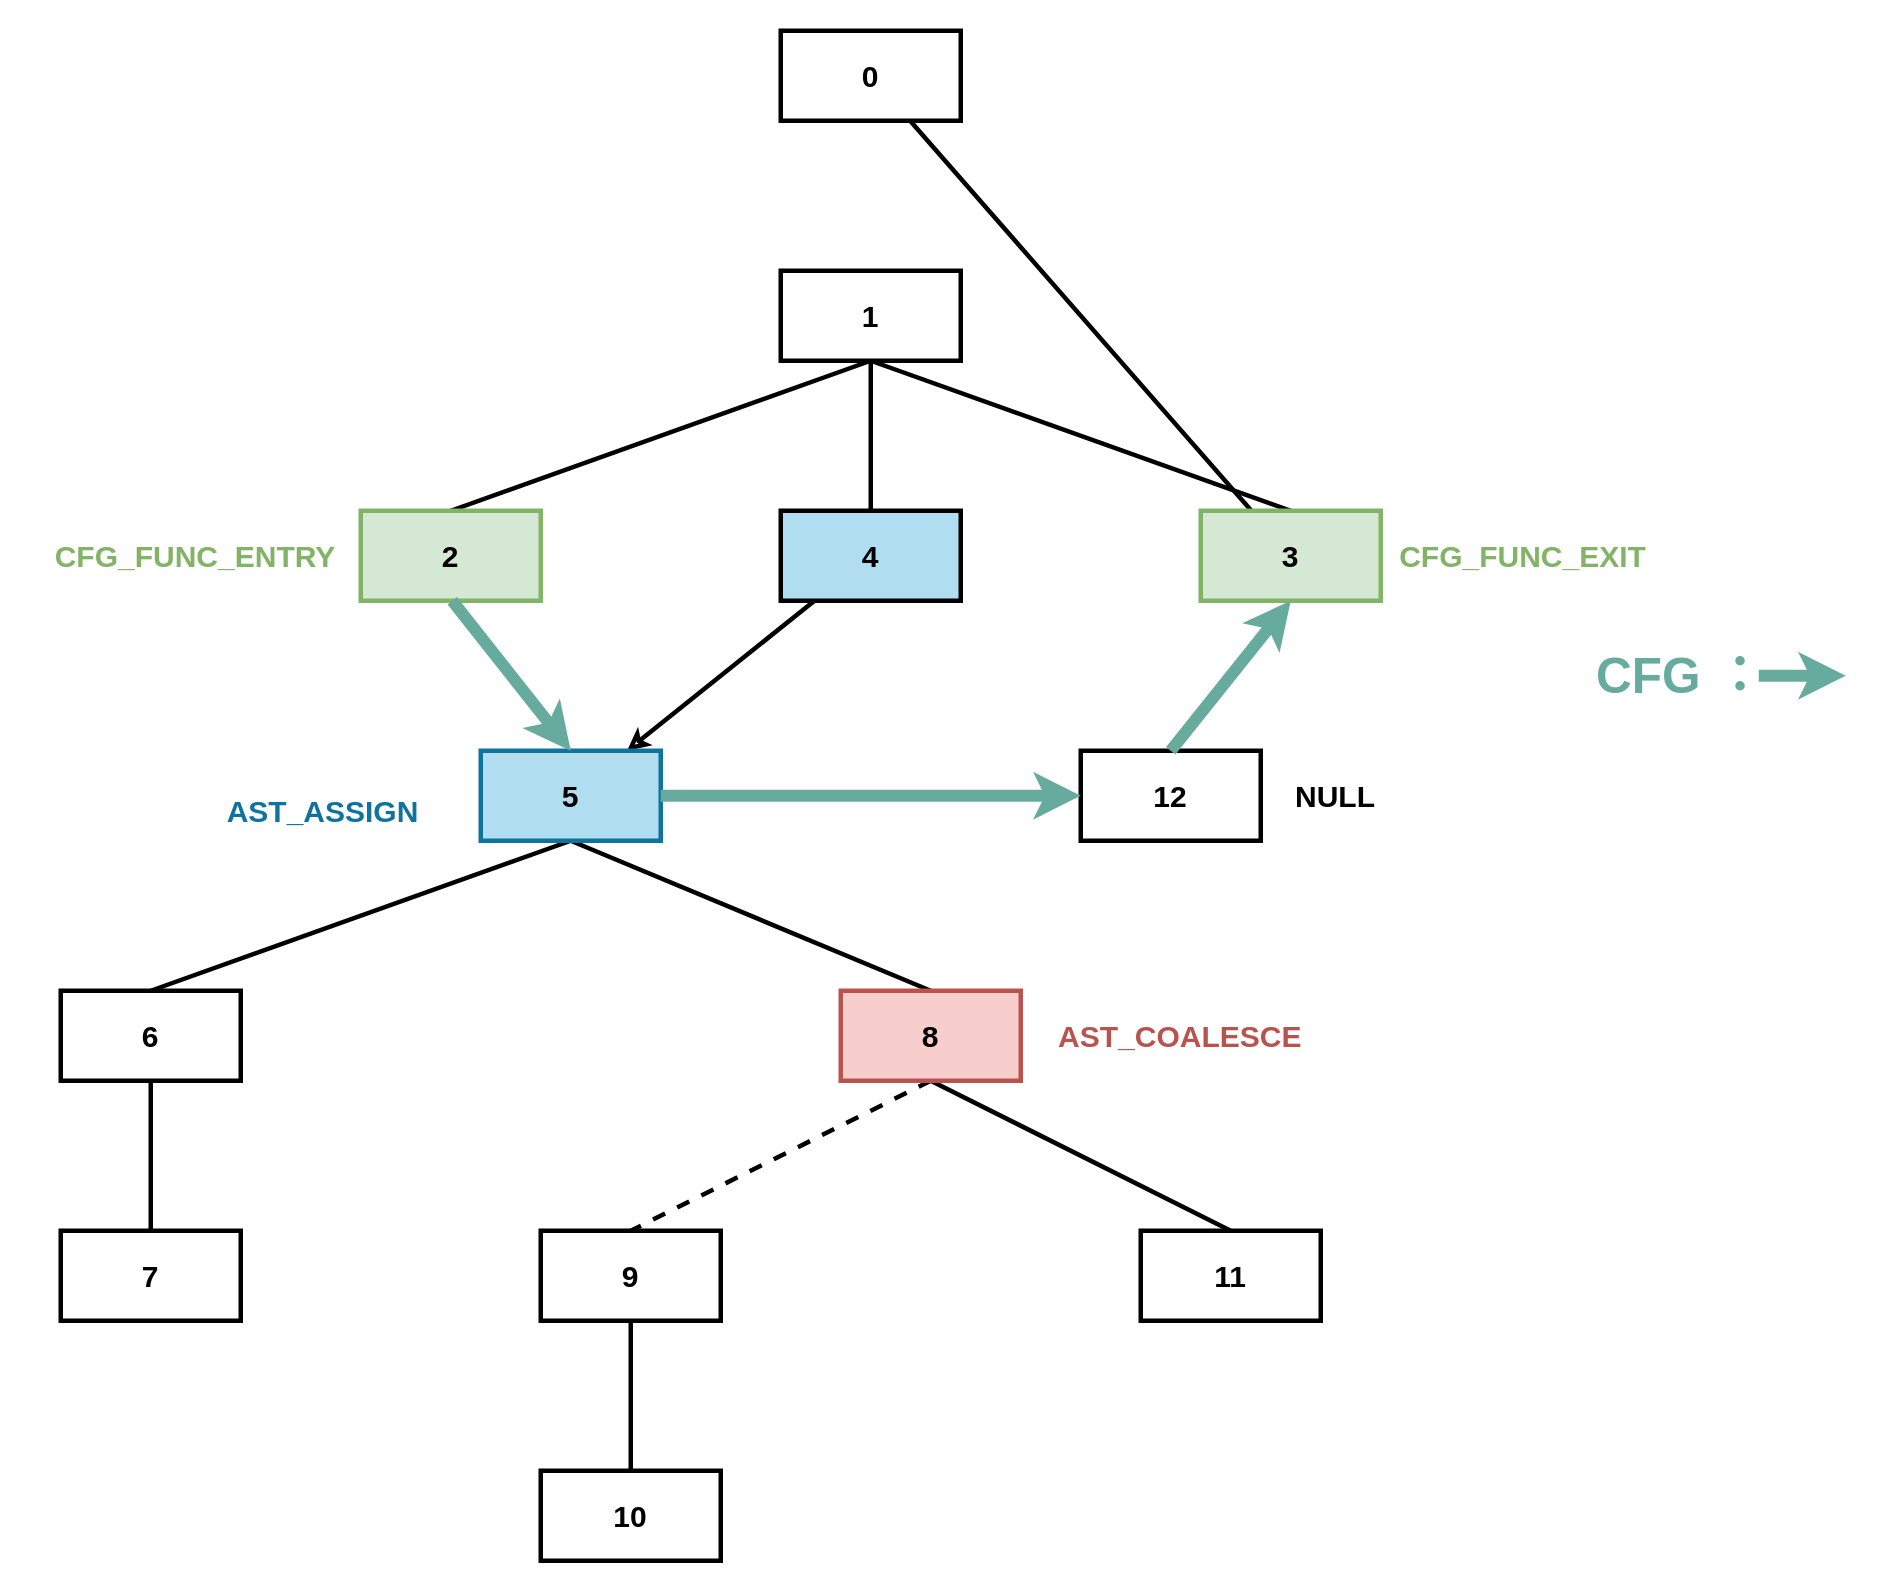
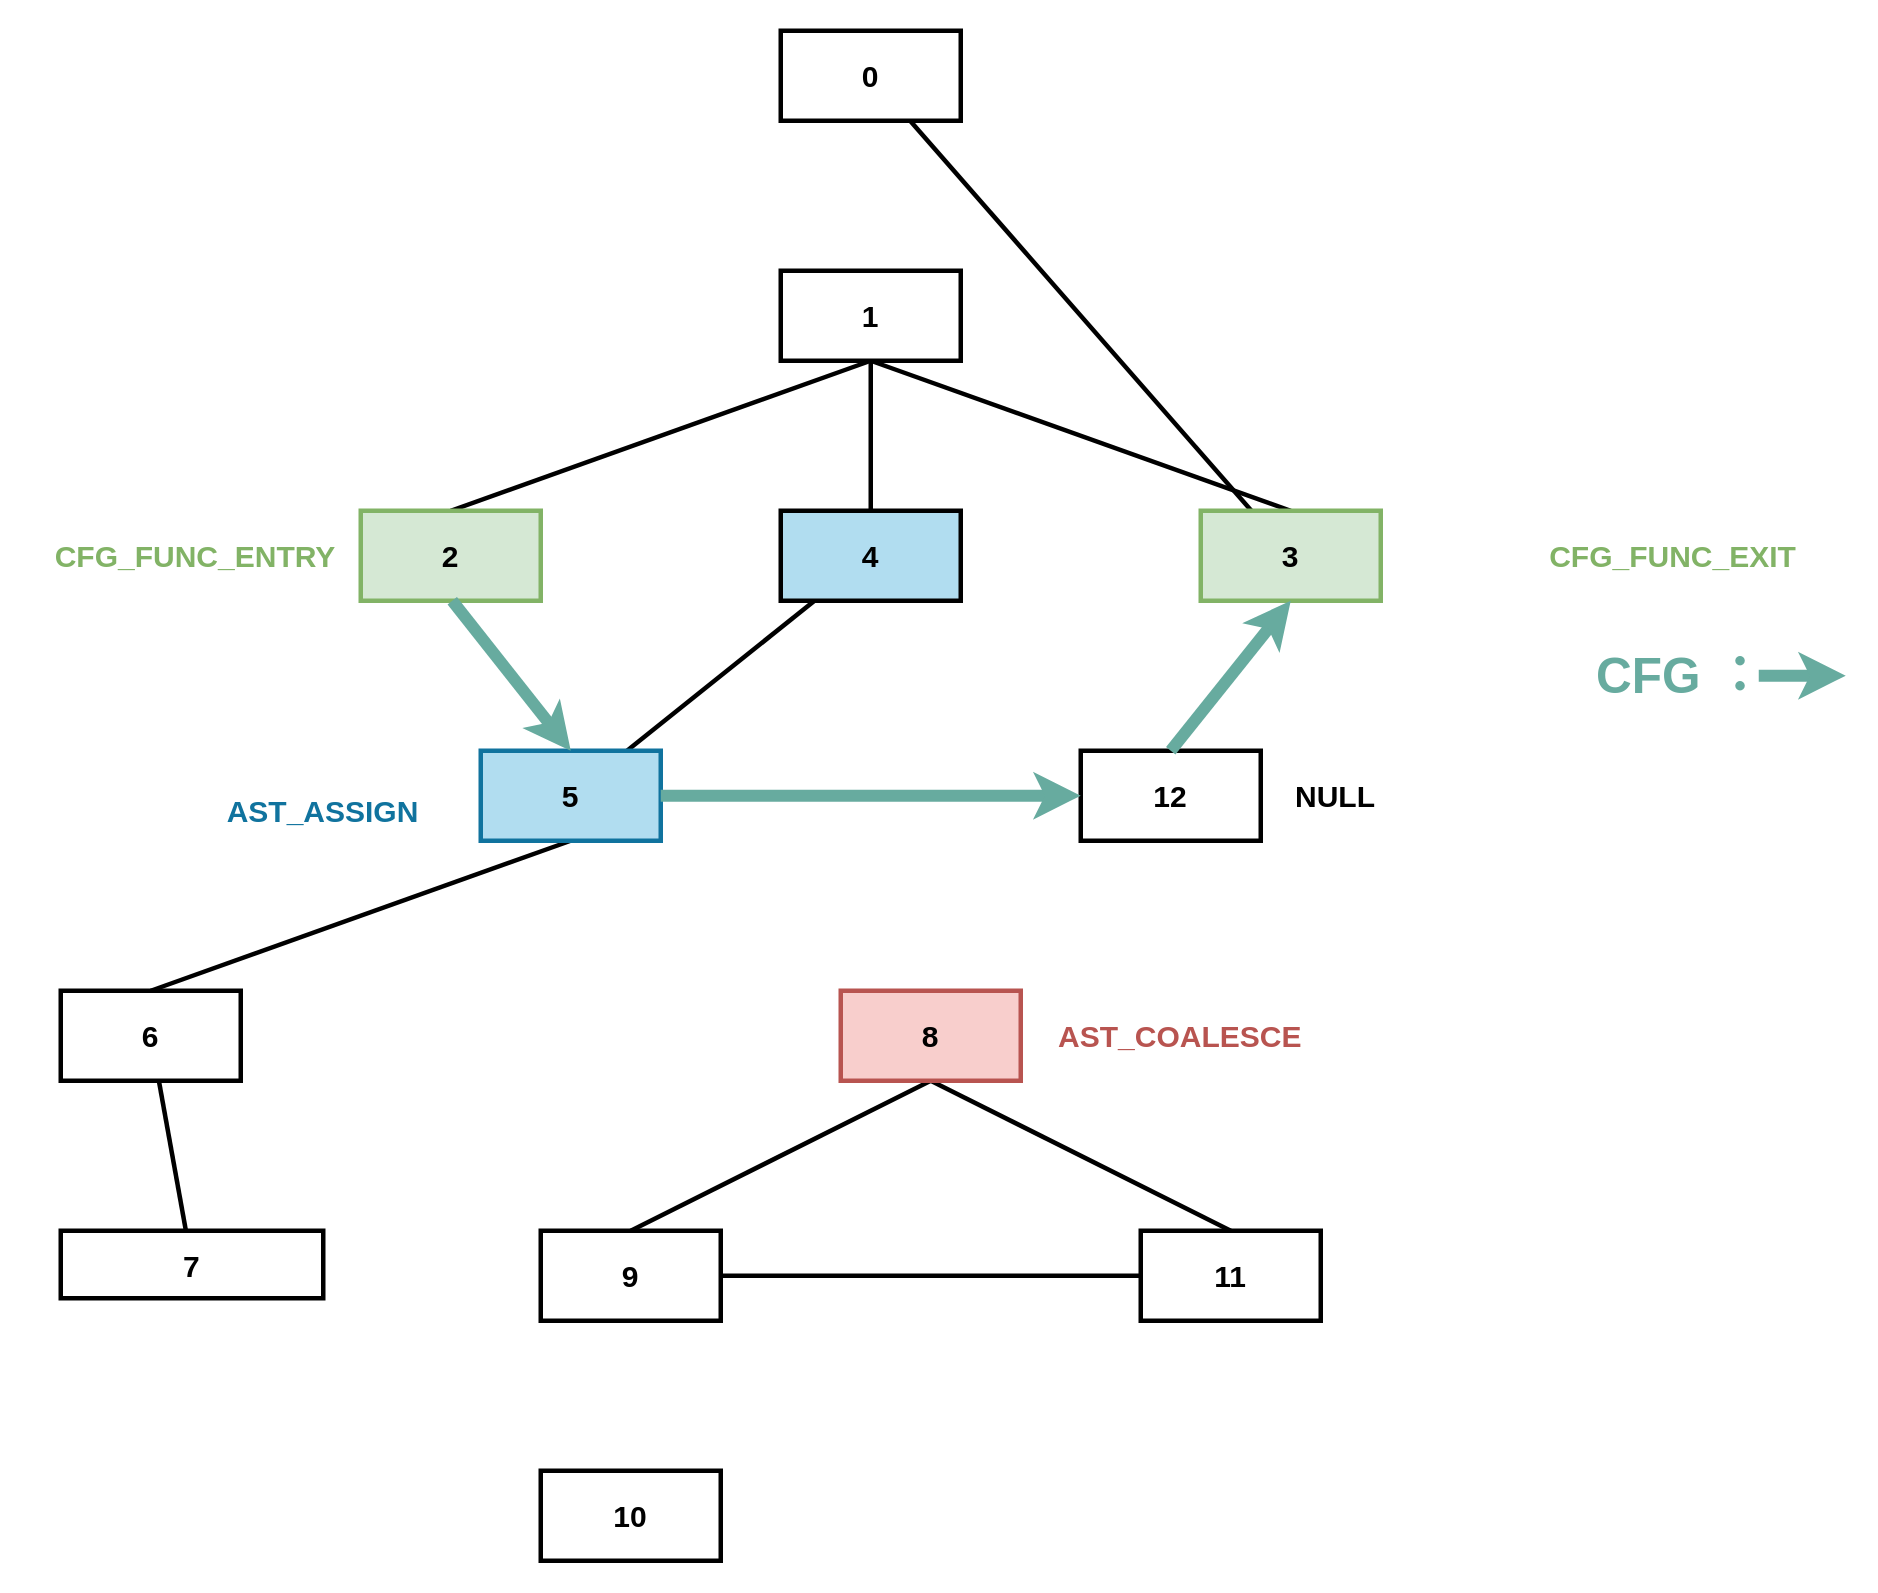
node "CFG_FUNC_EXIT": moved (1523, 556) -> (1673, 556)
edge "4" -> "5": arrowhead classic -> none
edge "5" -- "8": removed
edge "8" -- "9": style dashed -> solid
node "7": size 180x90 -> 263x68
edge "9" -- "10": now "9" -- "11"
